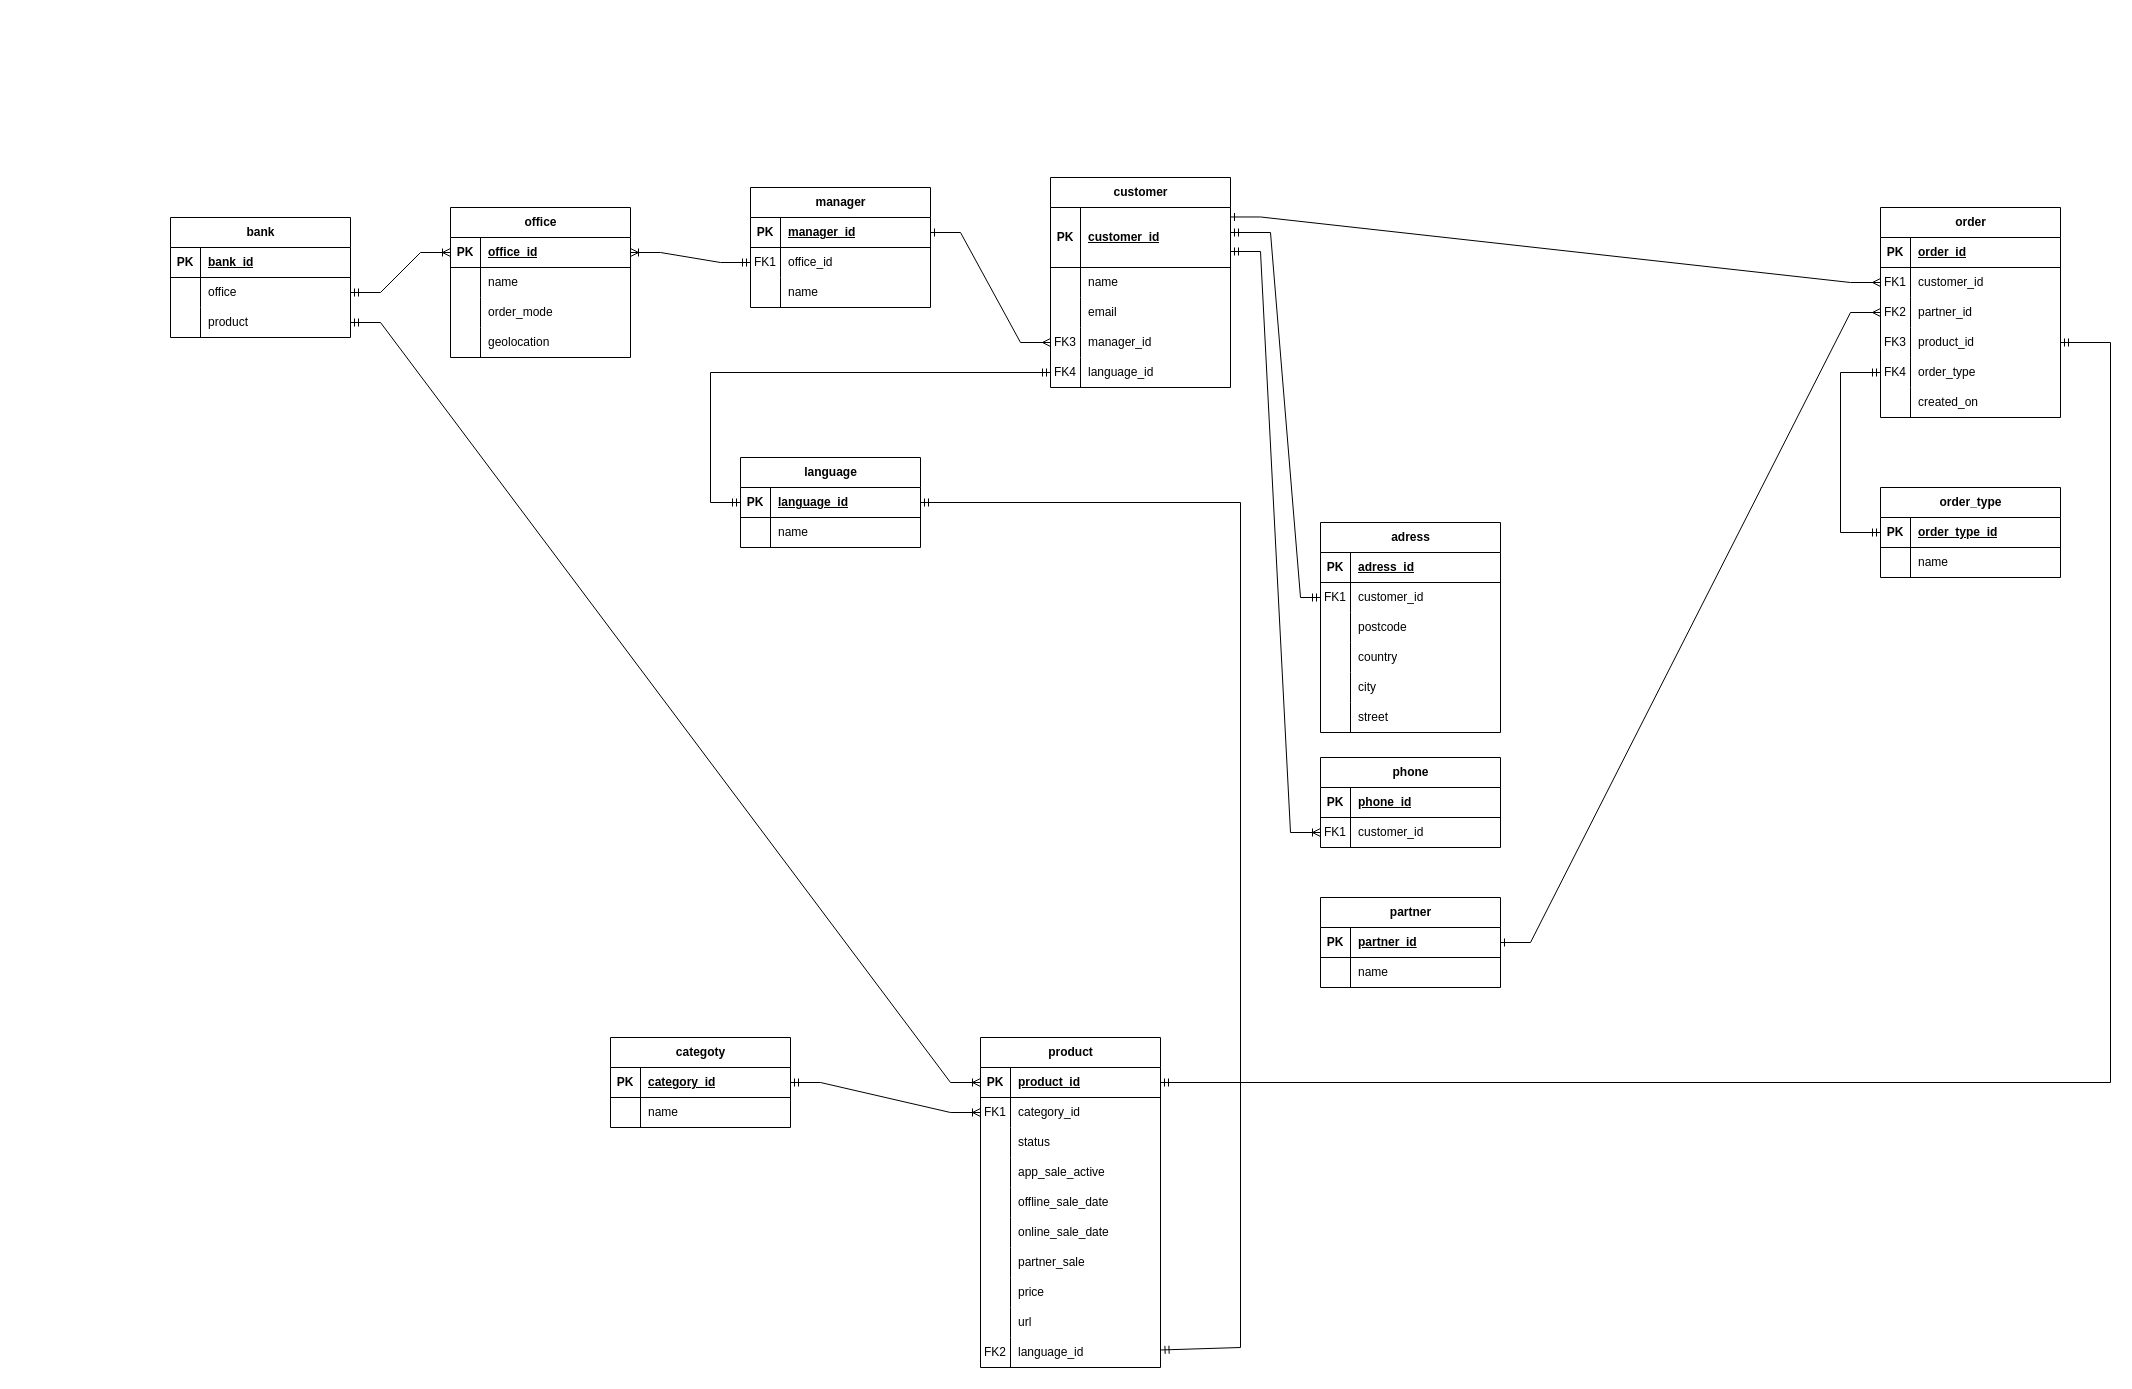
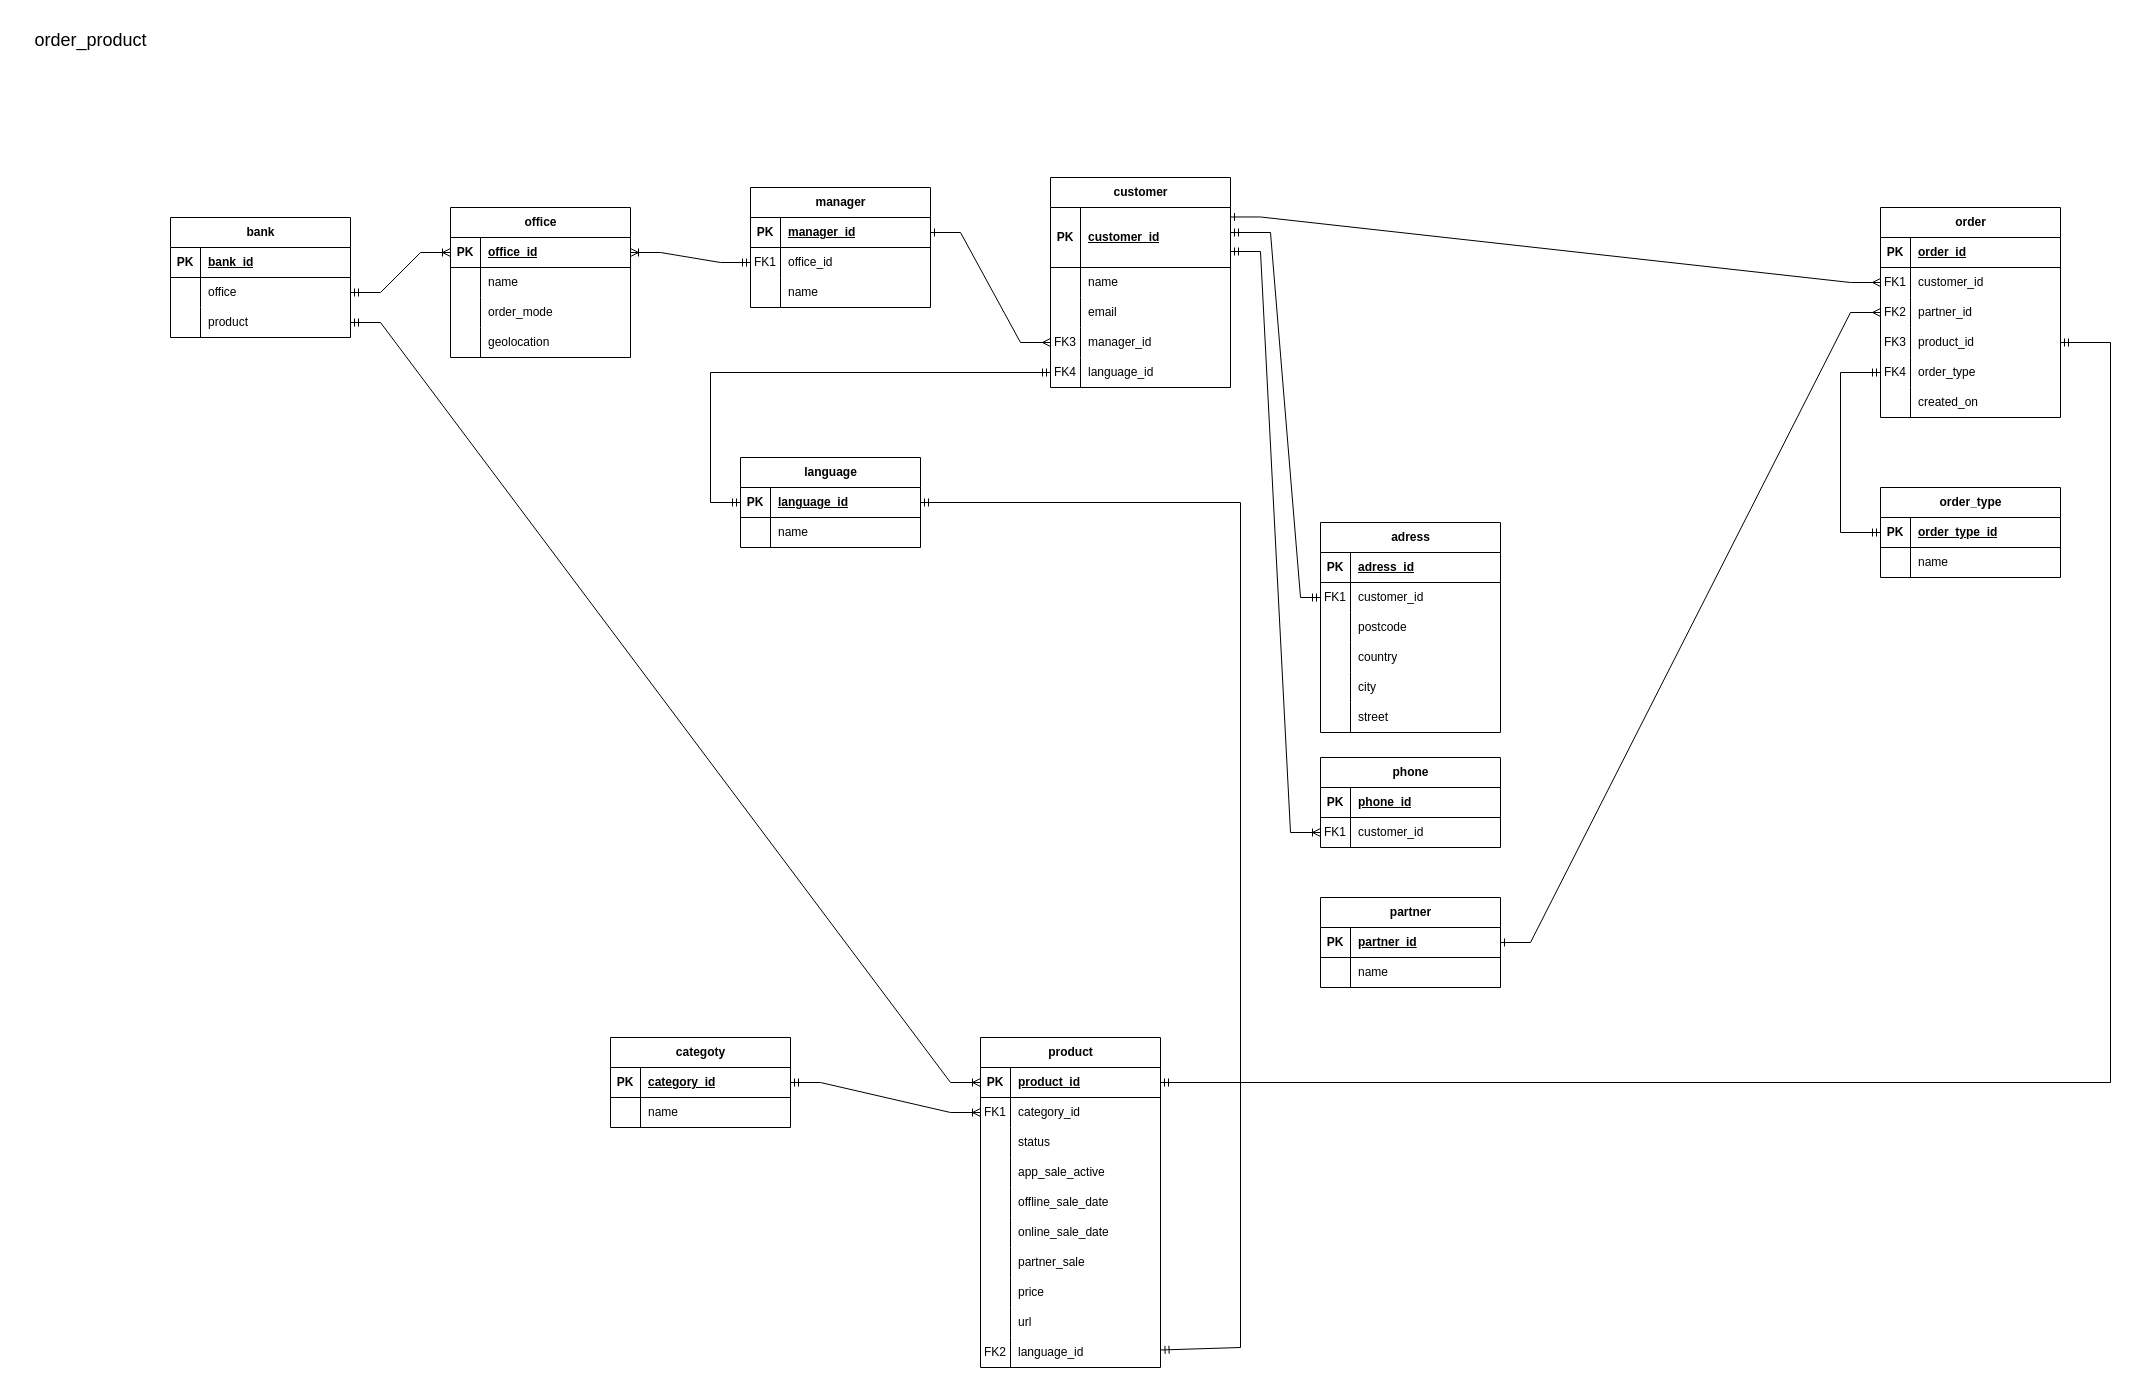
node "order_product": added
